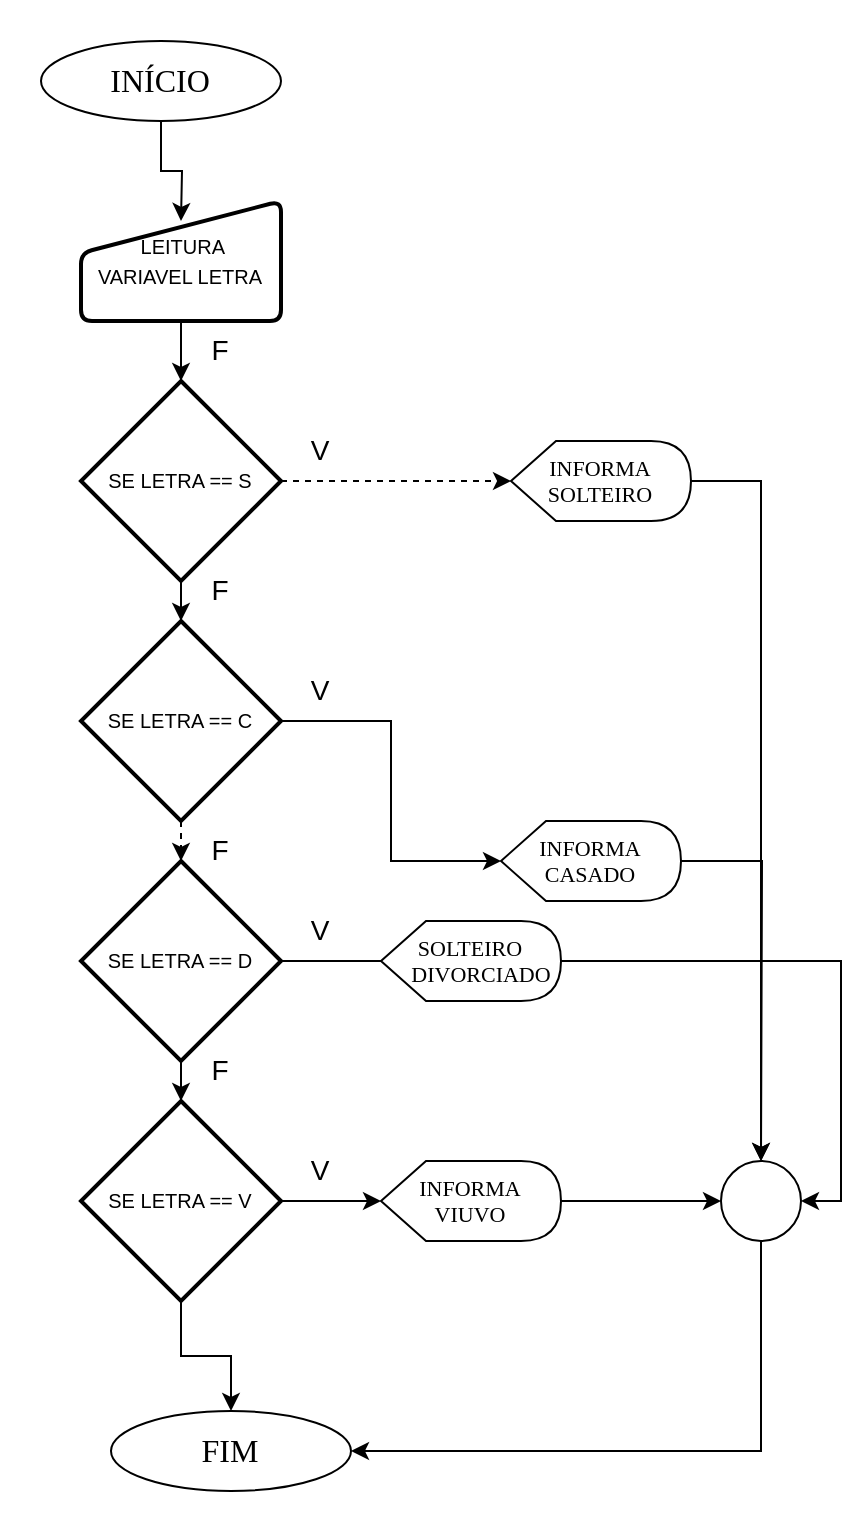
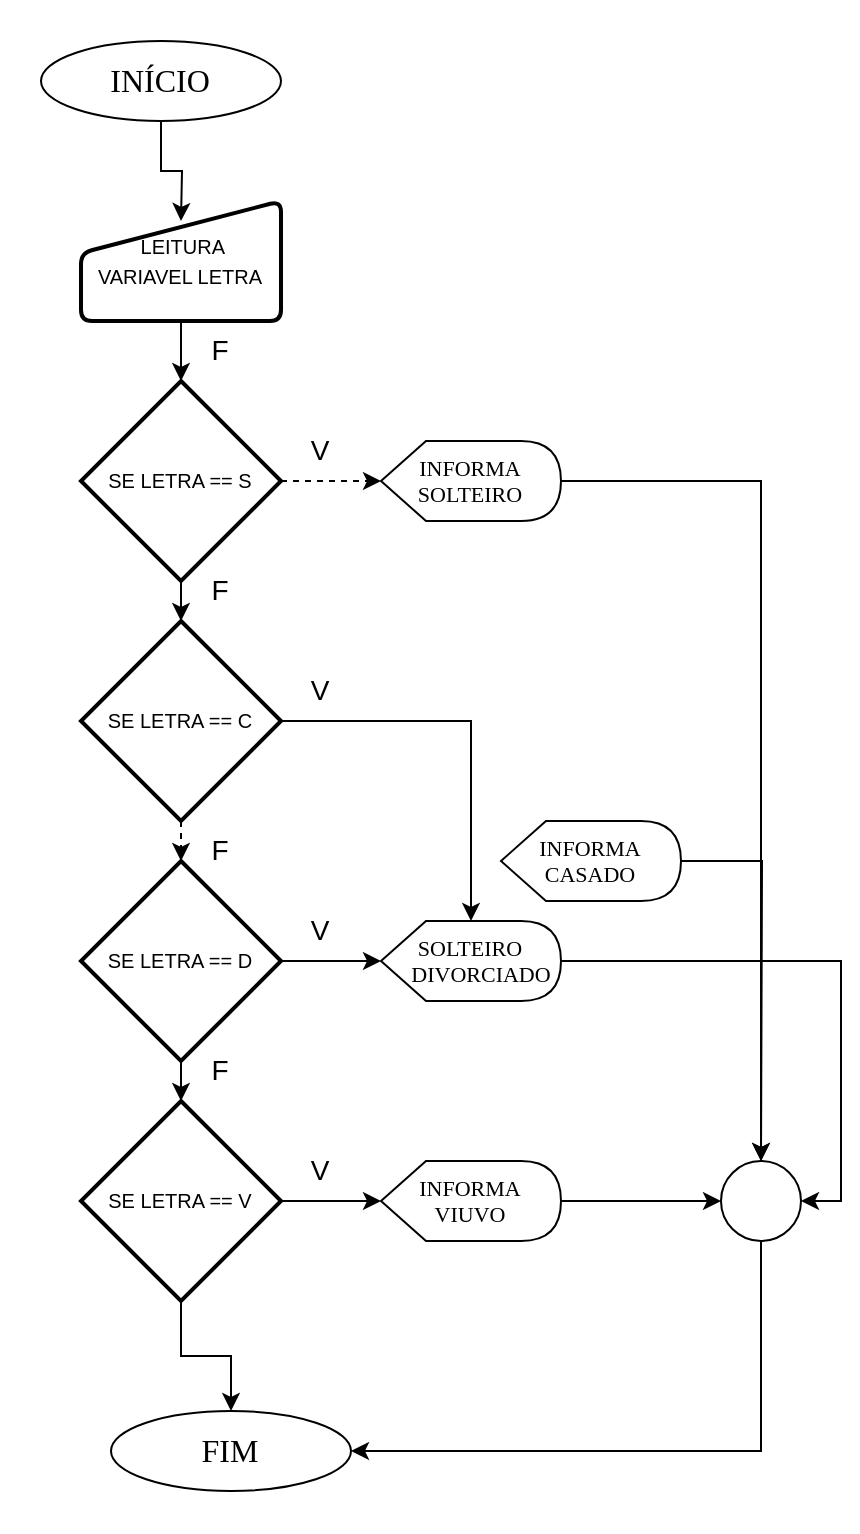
node "INFORMA SOLTEIRO": moved (601, 481) -> (471, 481)
edge "SE LETRA == C" -> "INFORMA CASADO": now "SE LETRA == C" -> "SOLTEIRO DIVORCIADO"
edge "SE LETRA == D" -- "SOLTEIRO DIVORCIADO": arrowhead none -> classic
